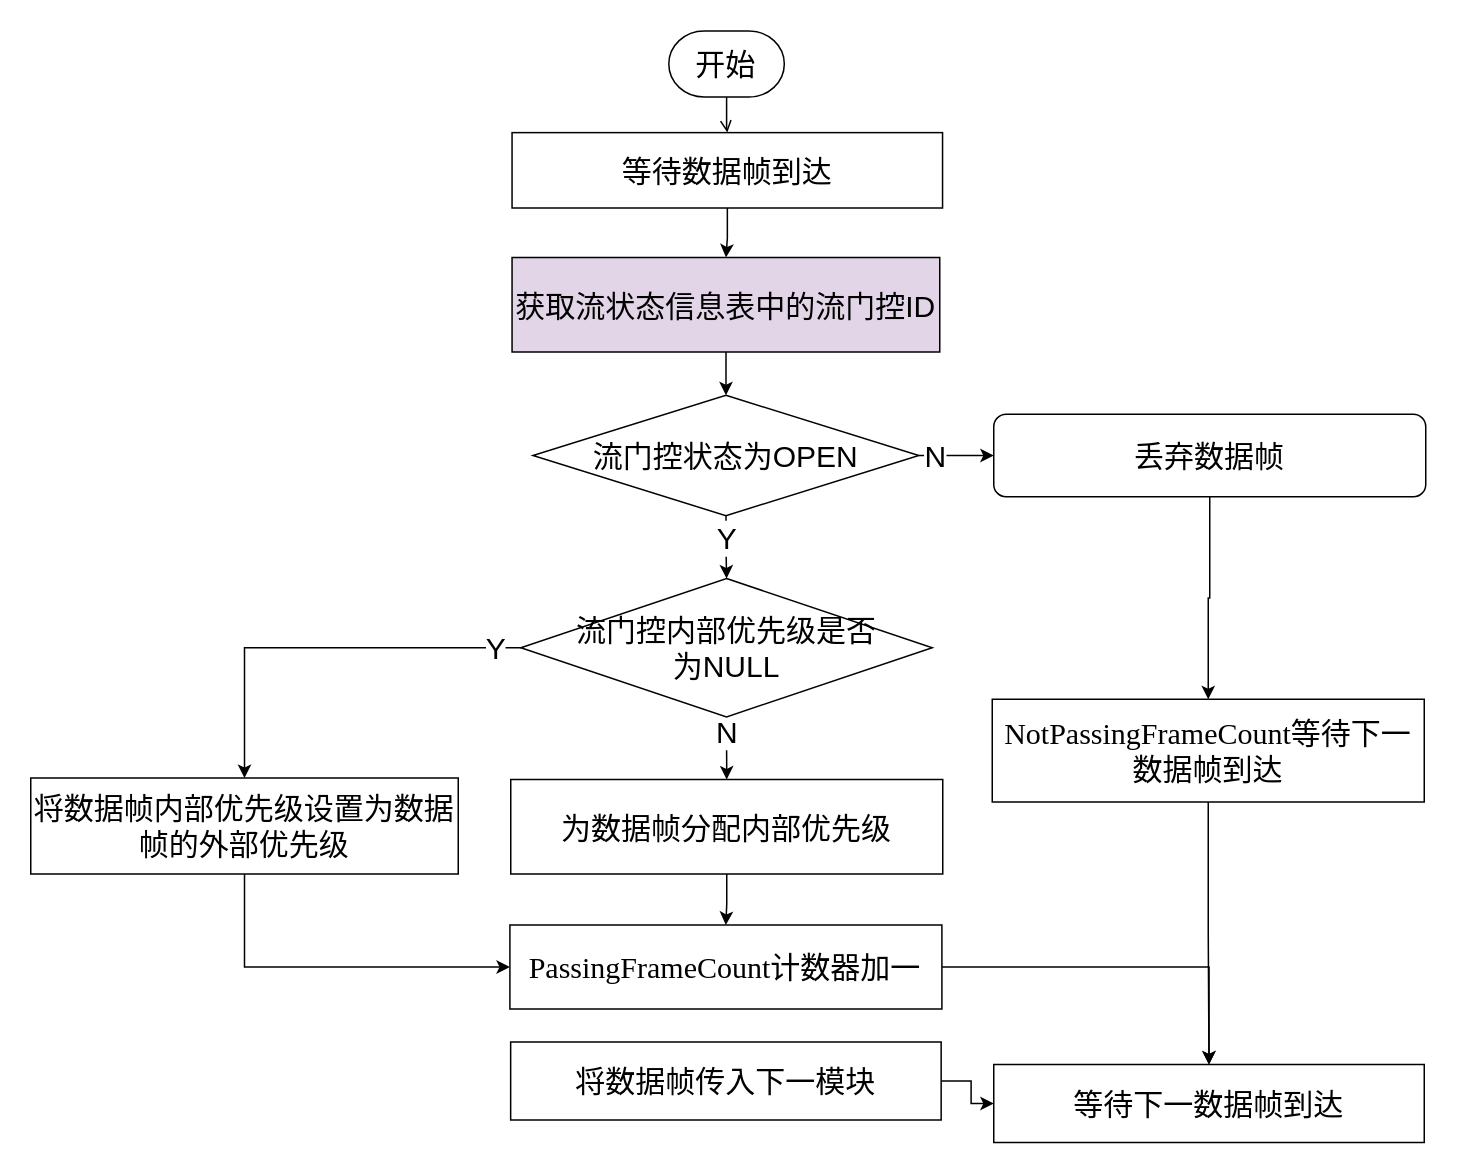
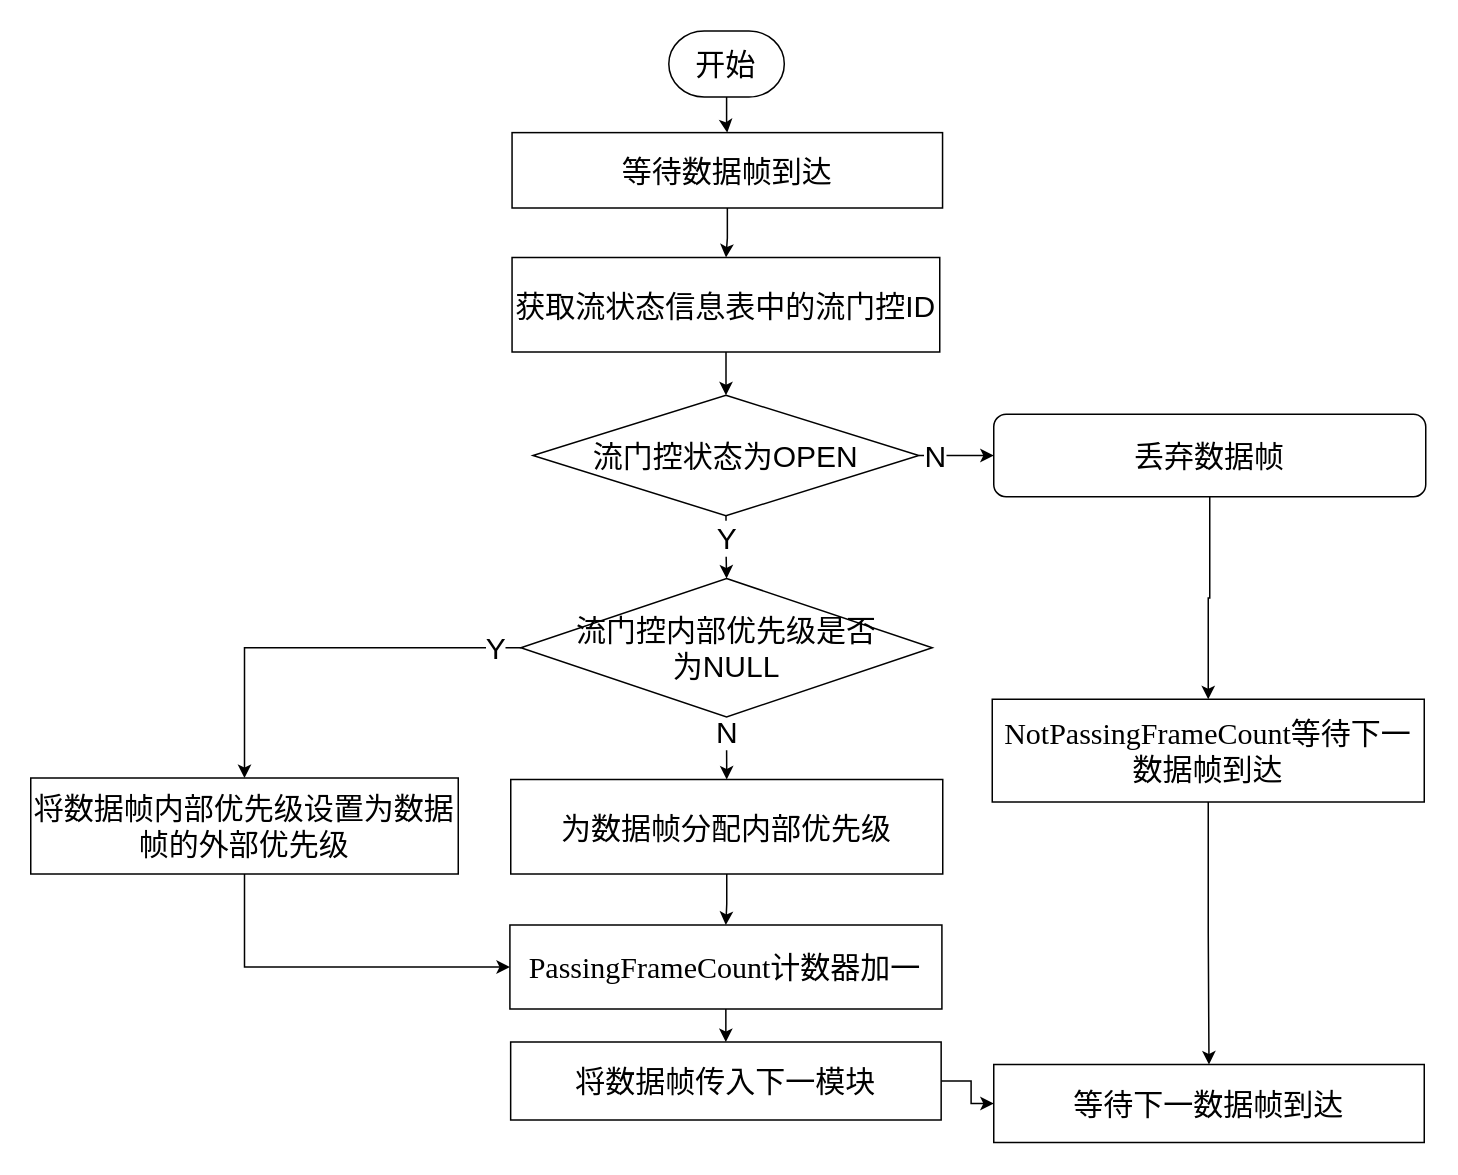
edge "开始" -> "等待数据帧到达": arrowhead open -> classic
node "获取流状态信息表中的流门控ID": fillcolor #e1d5e7 -> #ffffff
edge "PassingFrameCount计数器加一" -> "等待下一数据帧到达": now "PassingFrameCount计数器加一" -> "将数据帧传入下一模块"
